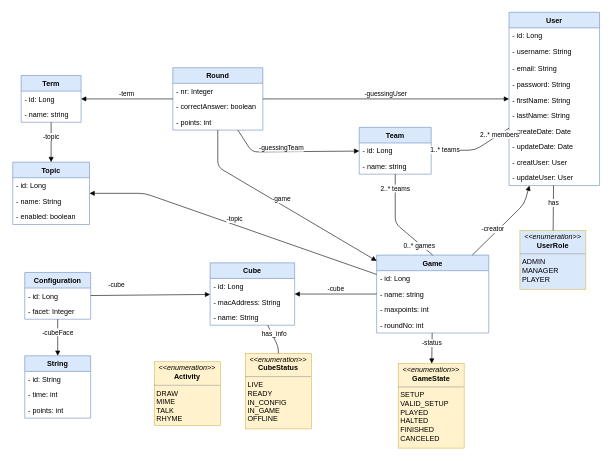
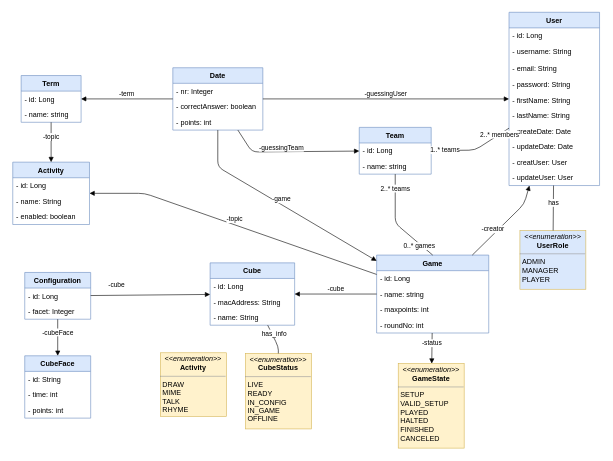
node "Round": label "Round" -> "Date"
node "Topic": label "Topic" -> "Activity"
node "String": label "String" -> "CubeFace"
node "<<enumeration>> Activity DRAW MIME TALK RHYME": moved (187, 394) -> (193, 385)
